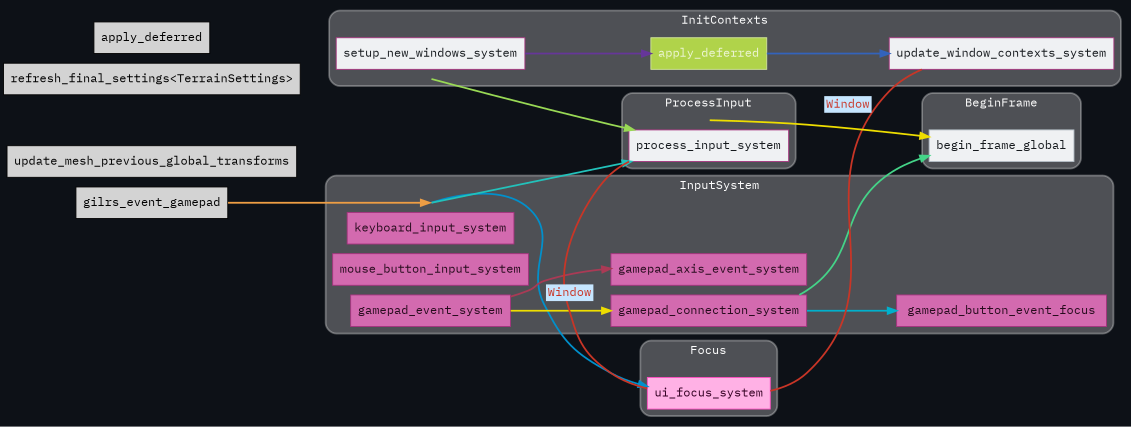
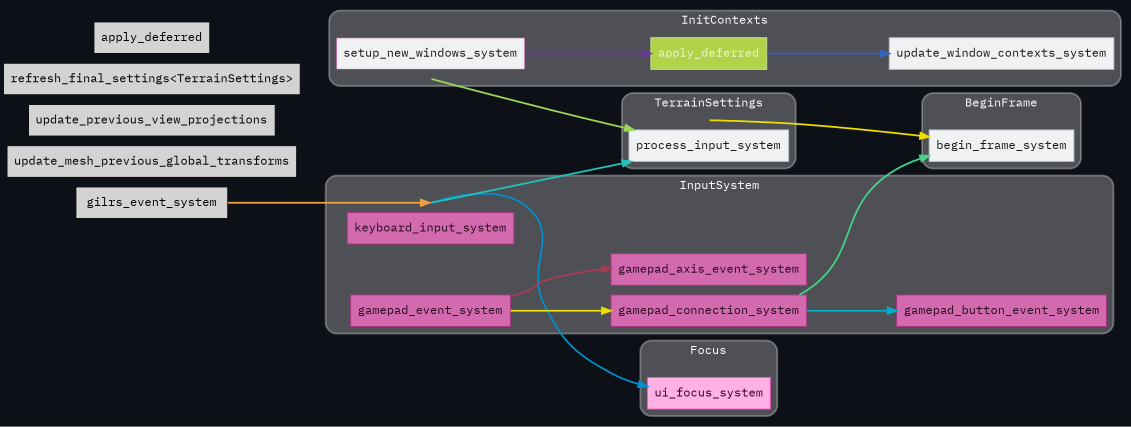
node "update_window_contexts_system": color #a5317d -> #b4bec7
cluster "ProcessInput": label "ProcessInput" -> "TerrainSettings"
node "update_previous_view_projections": added
node "process_input_system": color #a5317d -> #b4bec7
node "begin_frame_global": label "begin_frame_global" -> "begin_frame_system"
node "gilrs_event_gamepad": label "gilrs_event_gamepad" -> "gilrs_event_system"
edge "update_window_contexts_system" -- "ui_focus_system": removed, label "Window"
node "mouse_button_input_system": removed
edge "process_input_system" -- "ui_focus_system": removed, label "Window"
node "gamepad_button_event_focus": label "gamepad_button_event_focus" -> "gamepad_button_event_system"
